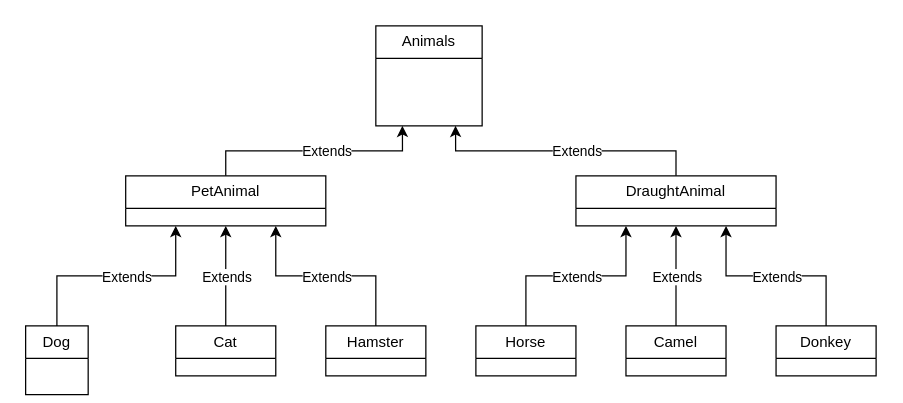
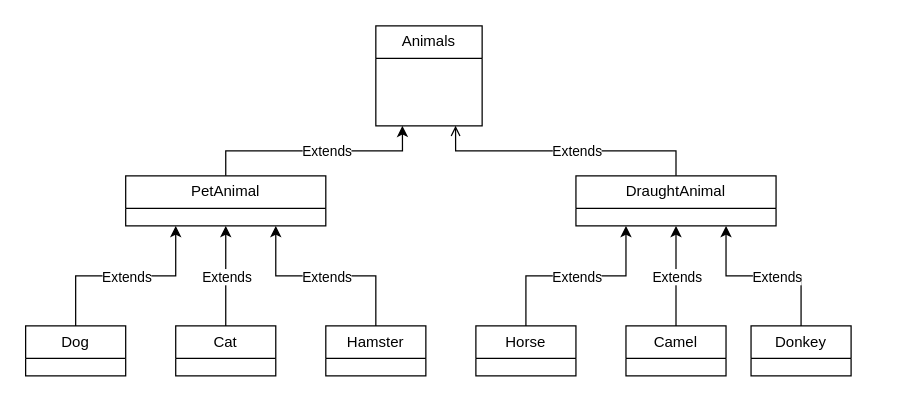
edge "DraughtAnimal" -> "Animals": arrowhead classic -> open
node "Donkey": moved (826, 351) -> (801, 351)
node "Dog": size 63x69 -> 100x50
